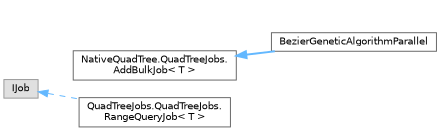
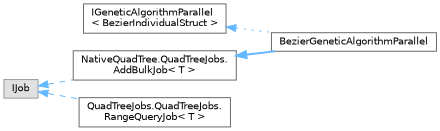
node "IGeneticAlgorithmParallel < BezierIndividualStruct >": added
edge "NativeQuadTree.QuadTreeJobs. AddBulkJob< T >" -> "IJob": added
